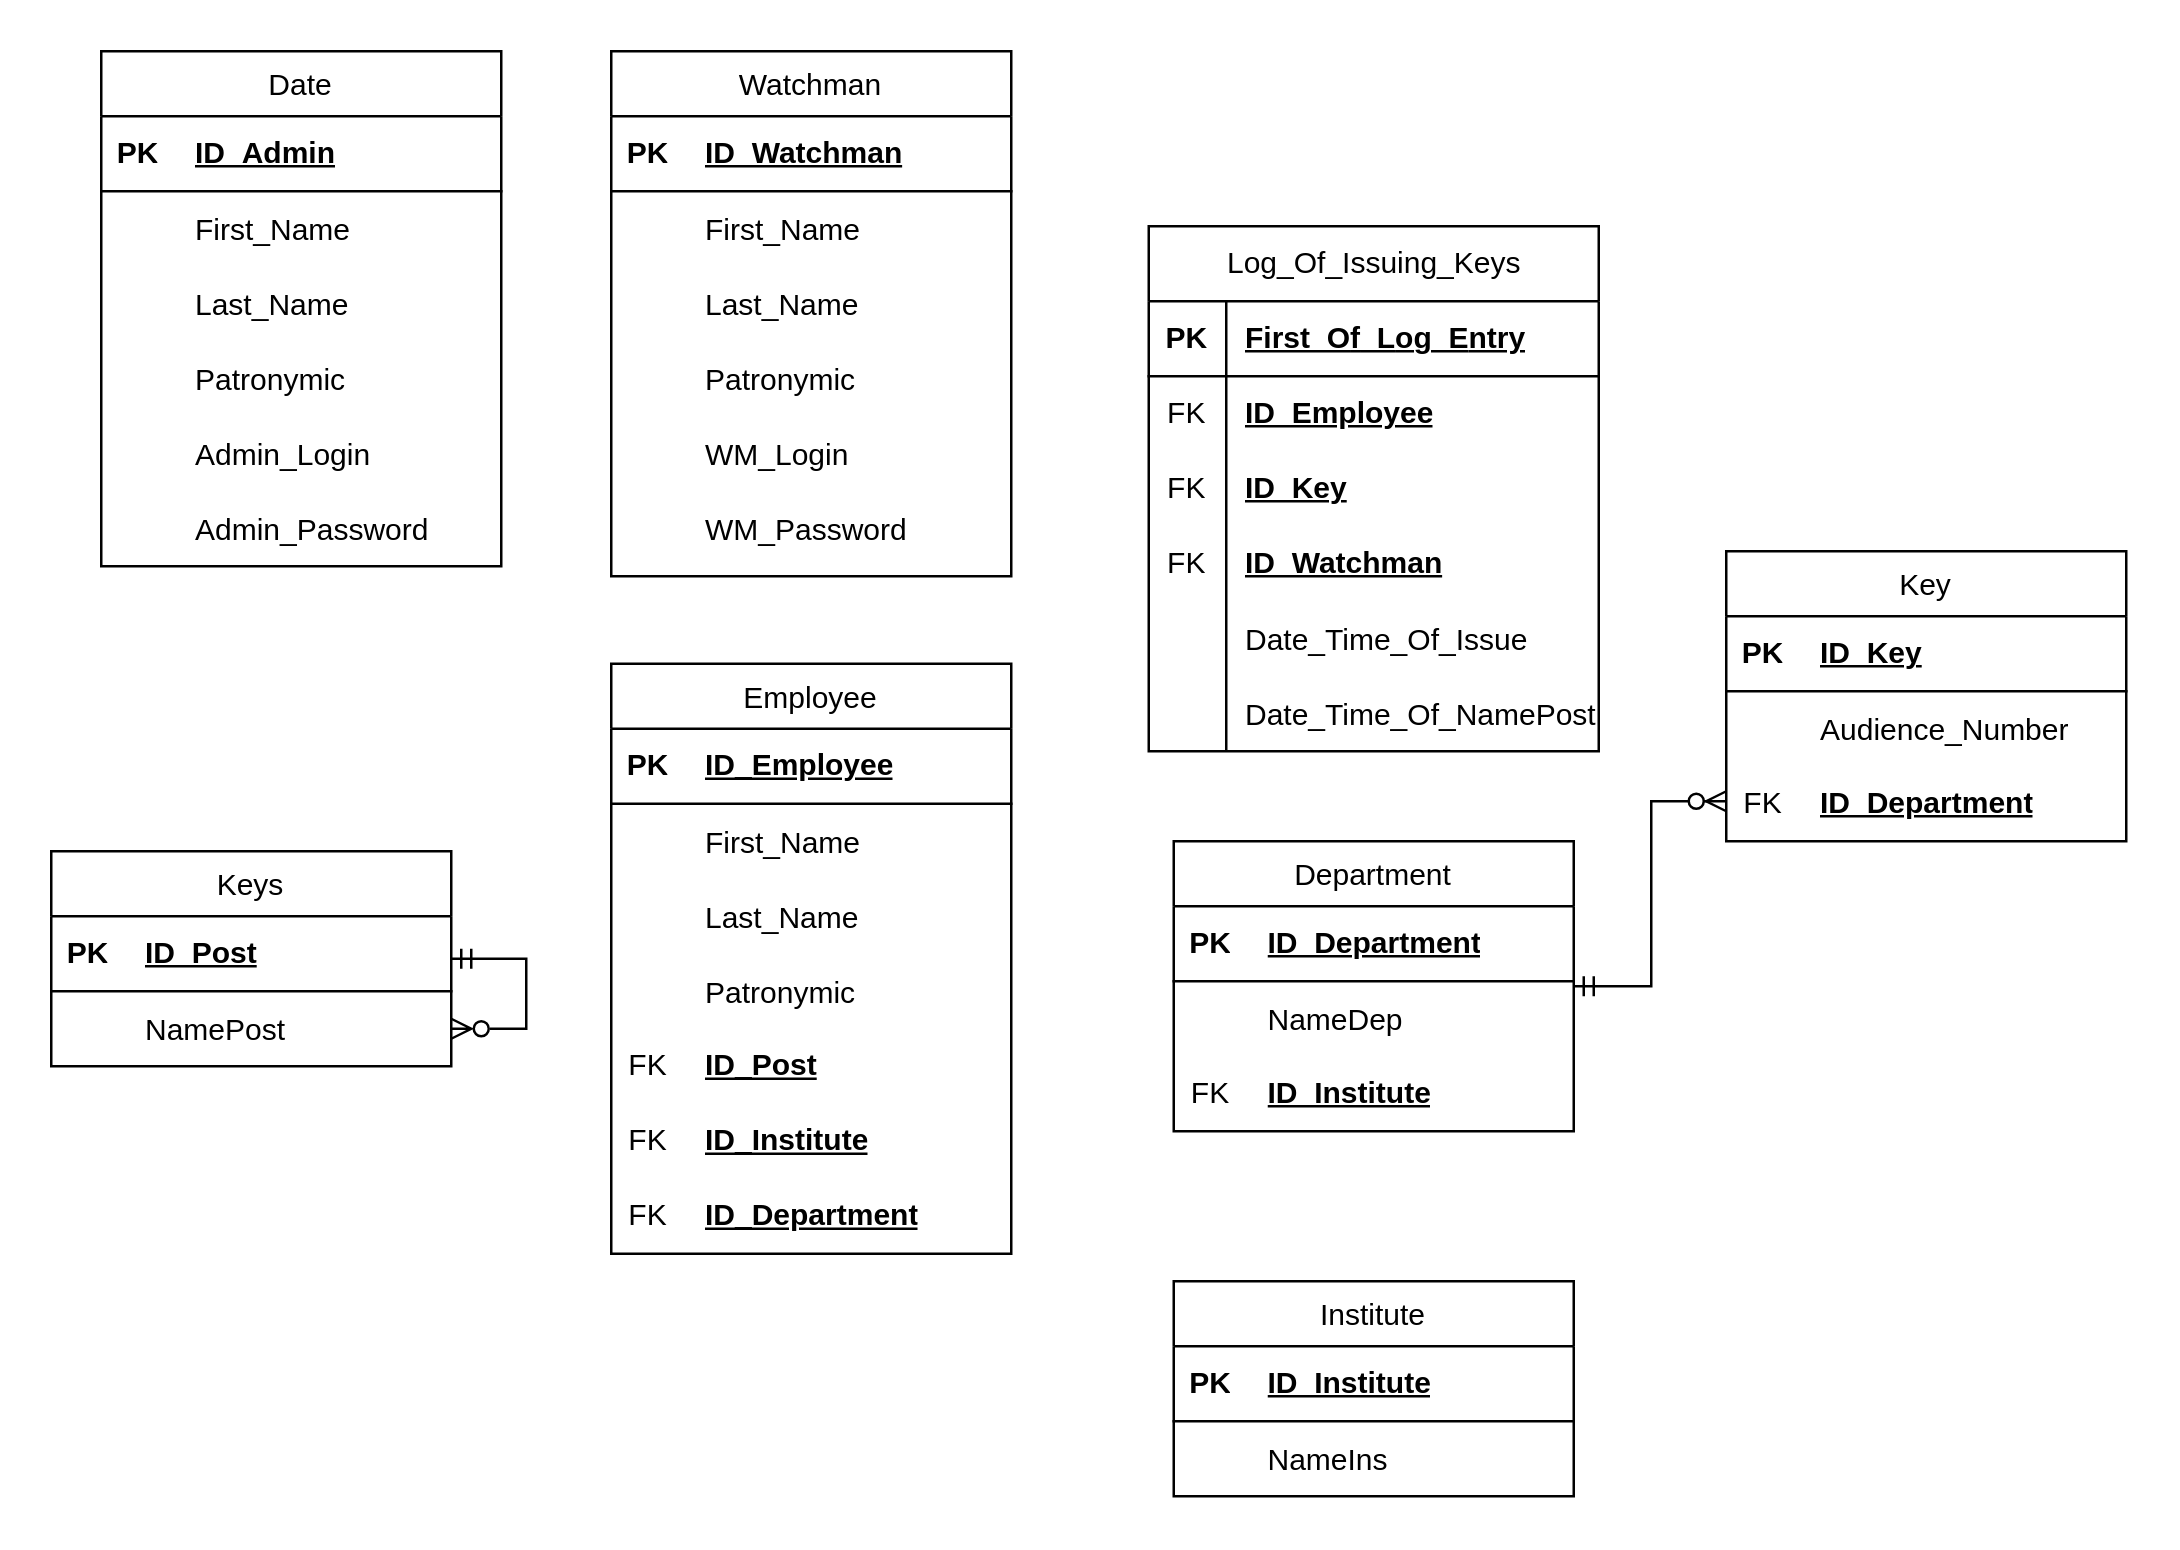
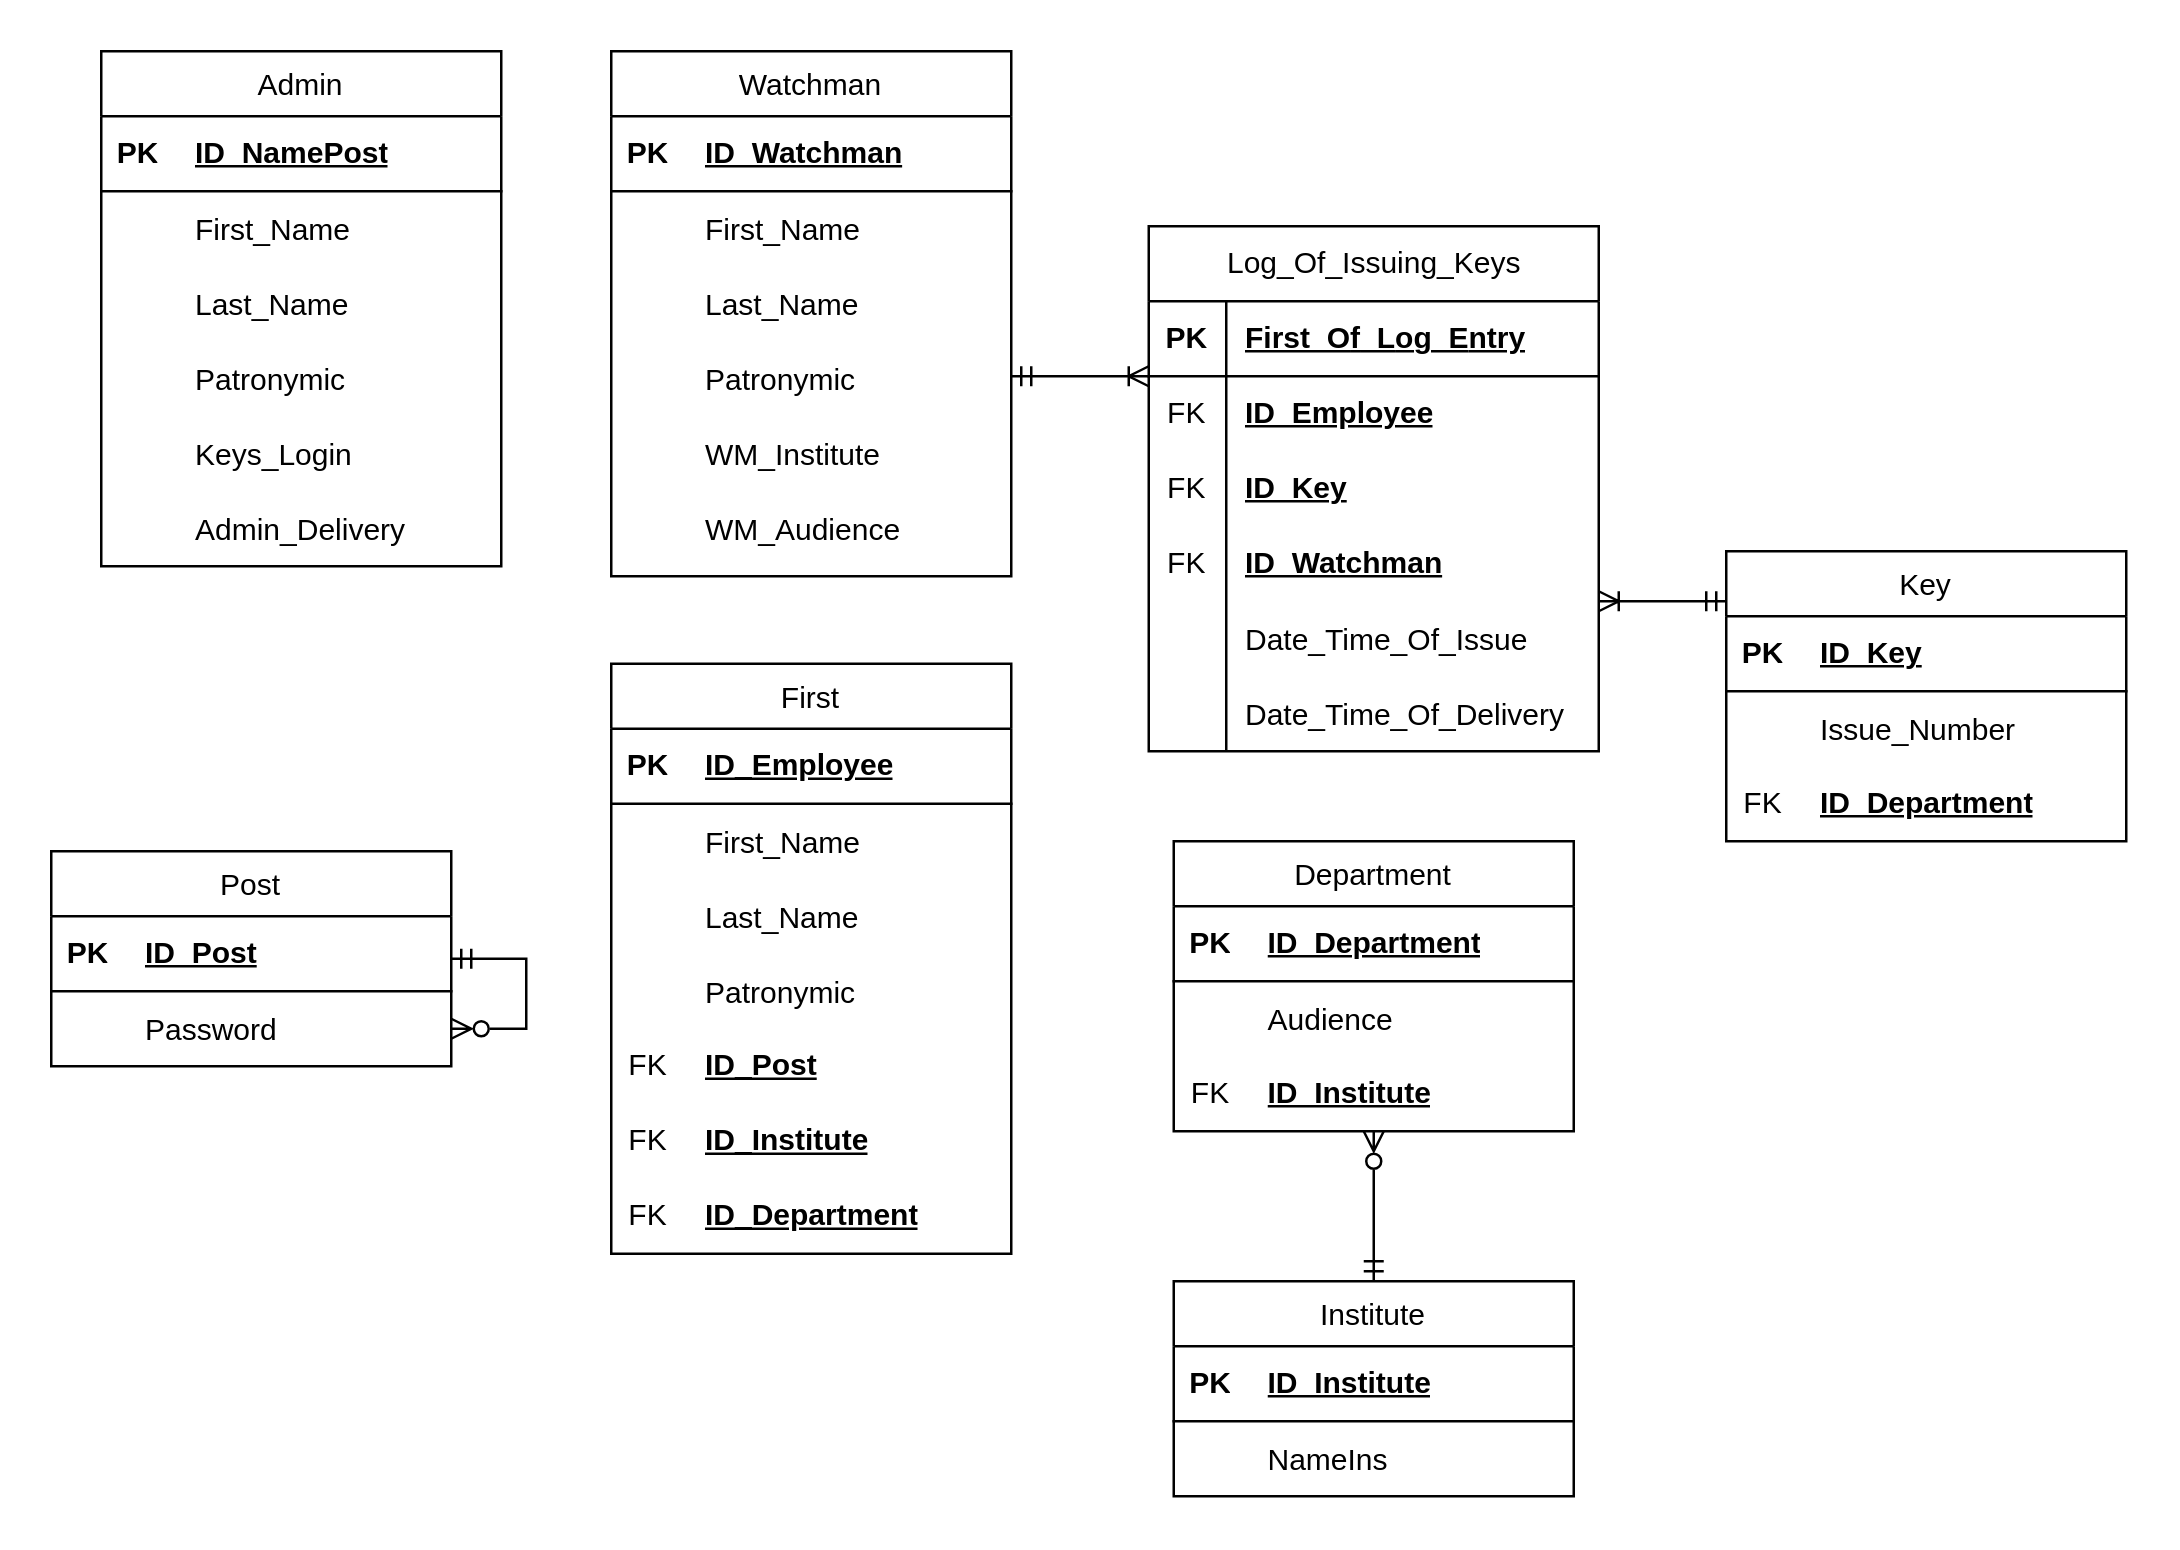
node "Date": label "Date" -> "Admin"
node "ID_Admin": label "ID_Admin" -> "ID_NamePost"
edge "Watchman" -- "Log_Of_Issuing_Keys": added
node "Admin_Login": label "Admin_Login" -> "Keys_Login"
node "WM_Login": label "WM_Login" -> "WM_Institute"
node "Admin_Password": label "Admin_Password" -> "Admin_Delivery"
node "WM_Password": label "WM_Password" -> "WM_Audience"
edge "Log_Of_Issuing_Keys" -- "Key": added
node "Employee": label "Employee" -> "First"
node "Date_Time_Of_NamePost": label "Date_Time_Of_NamePost" -> "Date_Time_Of_Delivery"
node "Audience_Number": label "Audience_Number" -> "Issue_Number"
node "Keys": label "Keys" -> "Post"
edge "Key" -- "Department": removed
node "NameDep": label "NameDep" -> "Audience"
node "NamePost": label "NamePost" -> "Password"
edge "Department" -- "Institute": added
